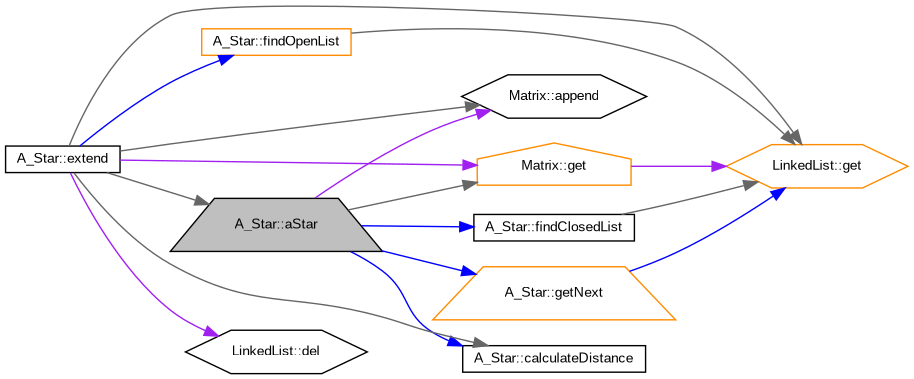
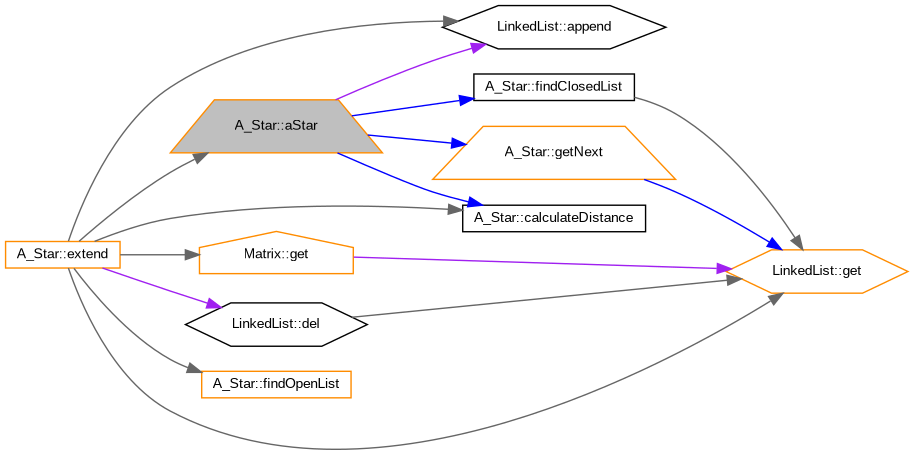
edge "A_Star::findOpenList" -> "LinkedList::get": now "LinkedList::del" -> "LinkedList::get"
edge "A_Star::extend" -> "A_Star::findOpenList": color blue -> gray40
node "Matrix::append": label "Matrix::append" -> "LinkedList::append"
node "A_Star::extend": color black -> darkorange
edge "A_Star::extend" -> "Matrix::get": color purple -> gray40
edge "A_Star::aStar" -> "Matrix::get": removed
node "A_Star::aStar": color black -> darkorange
